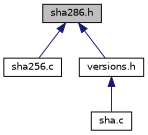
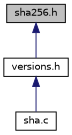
node "sha286.h": label "sha286.h" -> "sha256.h"
node "sha256.c": removed
